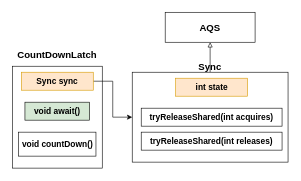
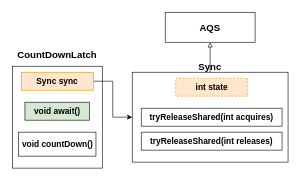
node "int state": style solid -> dashed
